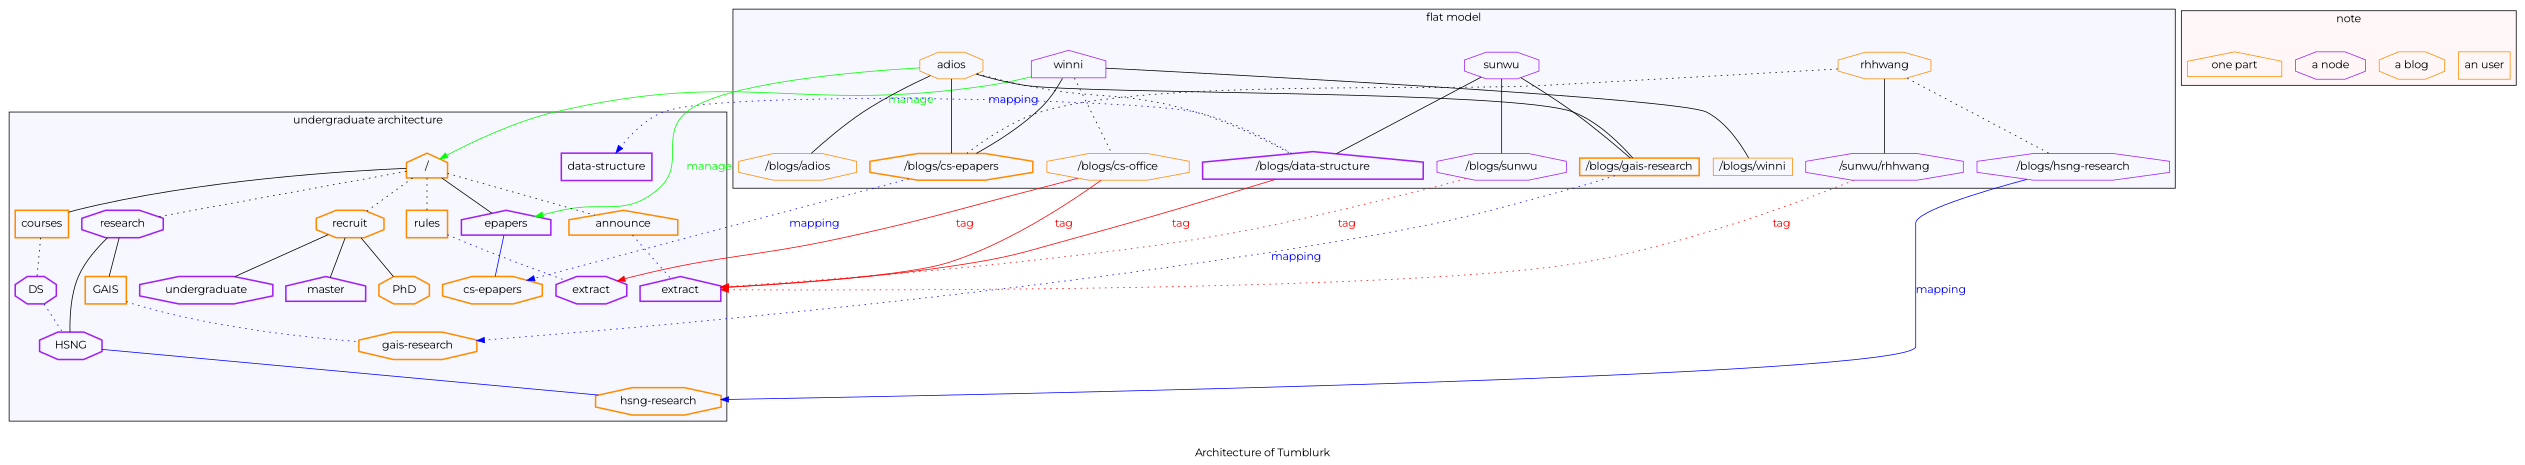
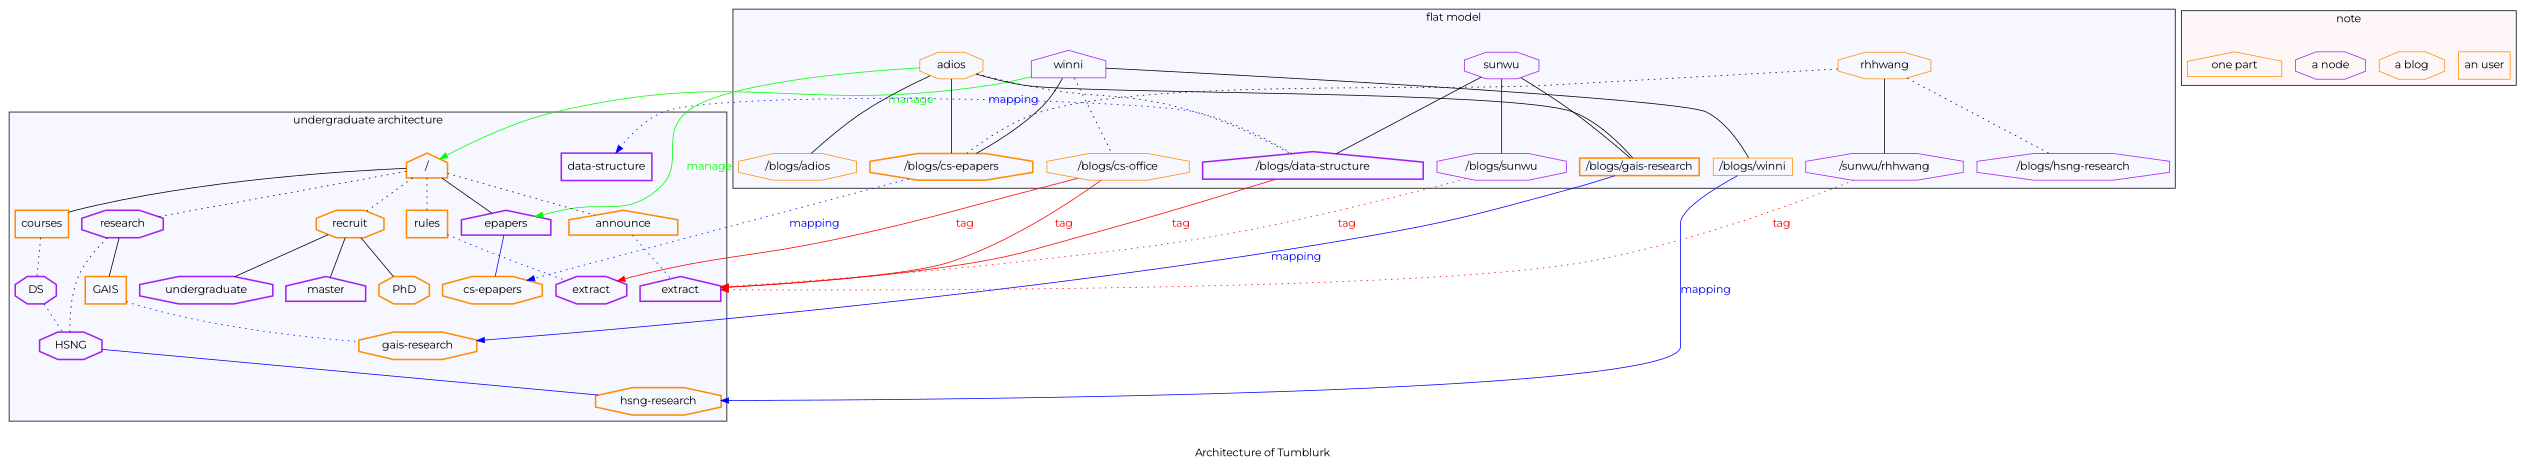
edge "research" -- "HSNG": style solid -> dotted
edge "/blogs/gais-research" -- "gais-research": style dotted -> solid
edge "/blogs/hsng-research" -- "hsng-research": now "/blogs/winni" -- "hsng-research"
